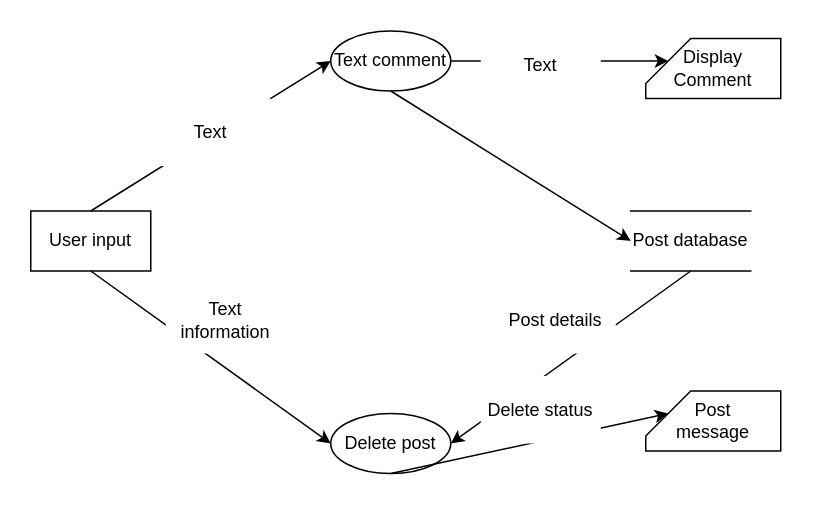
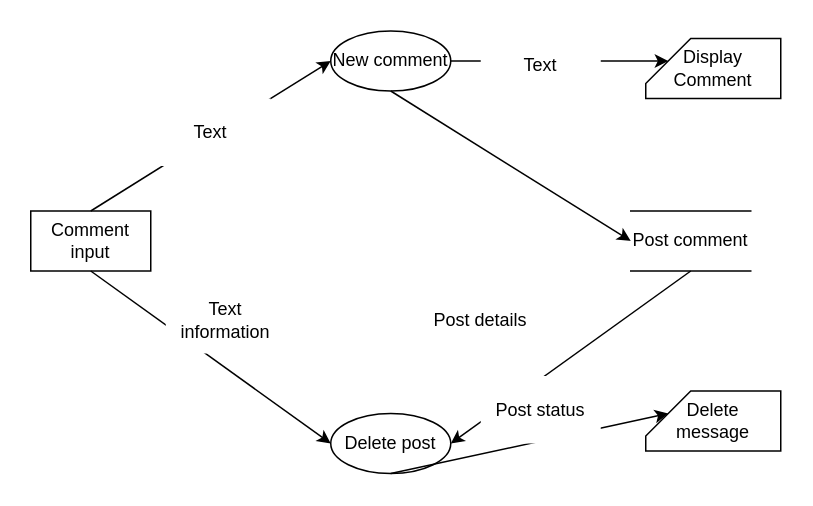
node "Text comment": label "Text comment" -> "New comment"
node "User input": label "User input" -> "Comment input"
node "Post database": label "Post database" -> "Post comment"
node "Post details": moved (556, 320) -> (481, 320)
node "Delete status": label "Delete status" -> "Post status"
node "Post message": label "Post message" -> "Delete message"
